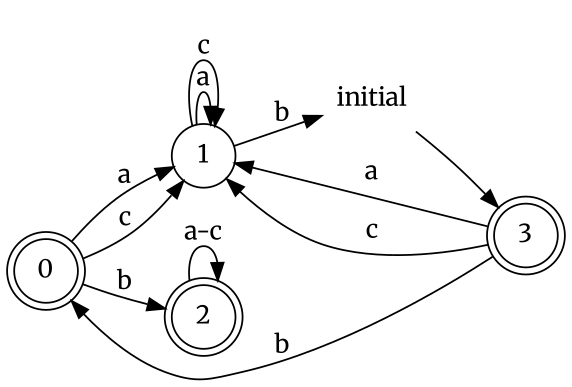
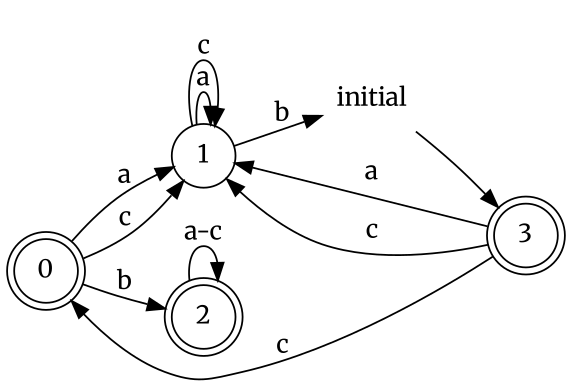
edge "3" -> "0": label "b" -> "c"
